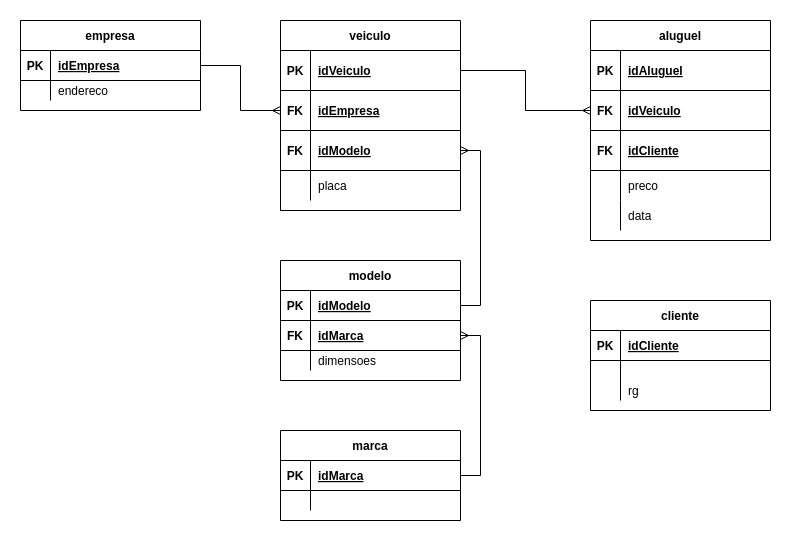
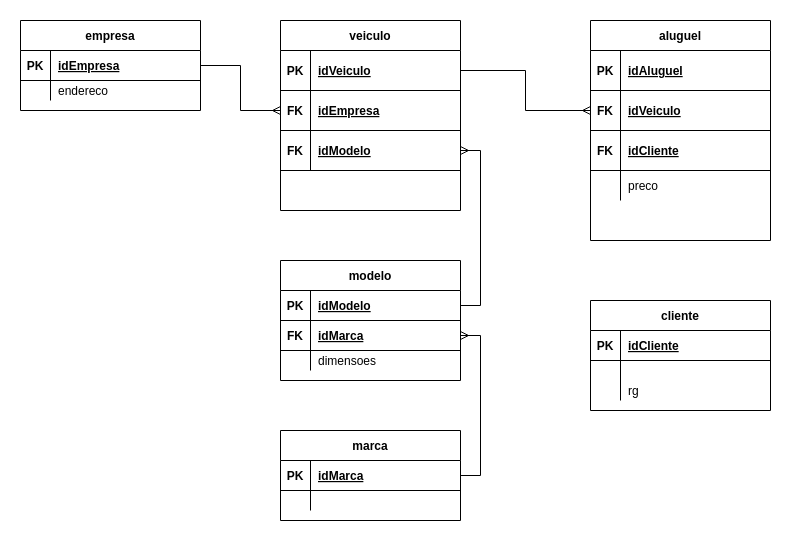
node "placa": removed
node "data": removed
